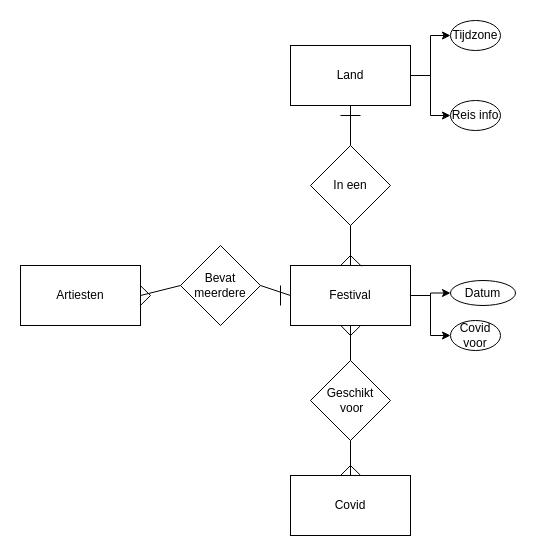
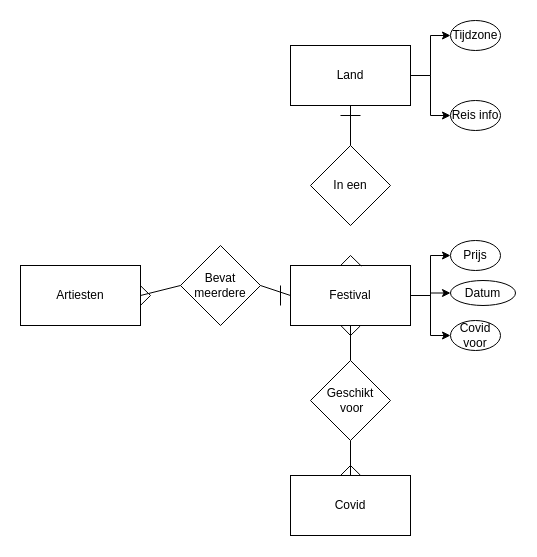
edge "In een" -- "Festival": removed
node "Prijs": added
edge "Festival" -> "Prijs": added
